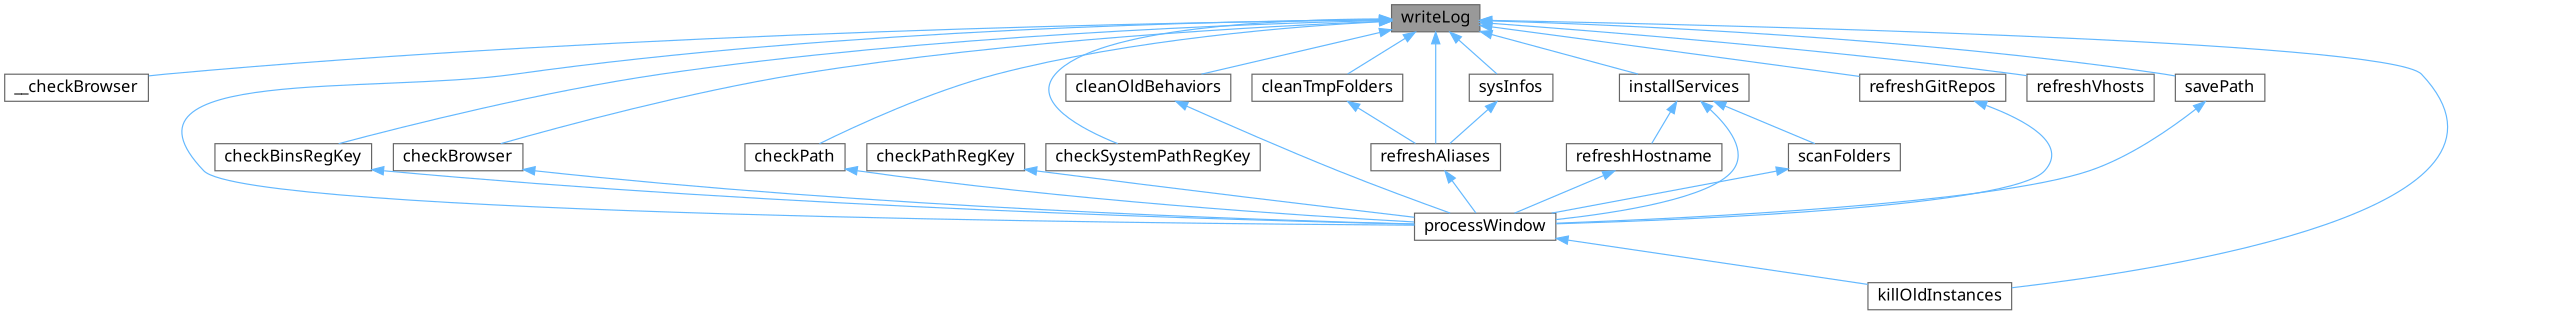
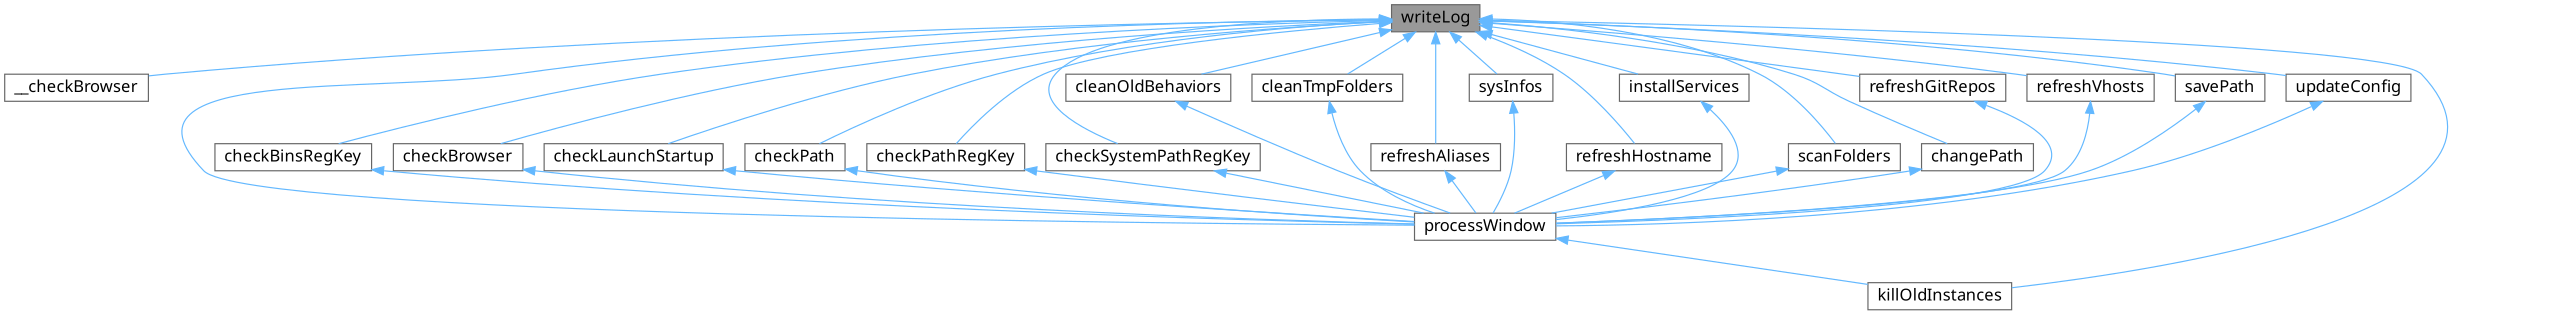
edge "checkPathRegKey" -> "writeLog": added
node "updateConfig": added
edge "scanFolders" -> "installServices": now "scanFolders" -> "writeLog"
edge "refreshAliases" -> "cleanTmpFolders": now "processWindow" -> "cleanTmpFolders"
edge "refreshAliases" -> "sysInfos": now "processWindow" -> "sysInfos"
edge "refreshHostname" -> "installServices": now "refreshHostname" -> "writeLog"
node "checkLaunchStartup": added
node "changePath": added
edge "processWindow" -> "checkSystemPathRegKey": added
edge "processWindow" -> "refreshVhosts": added
